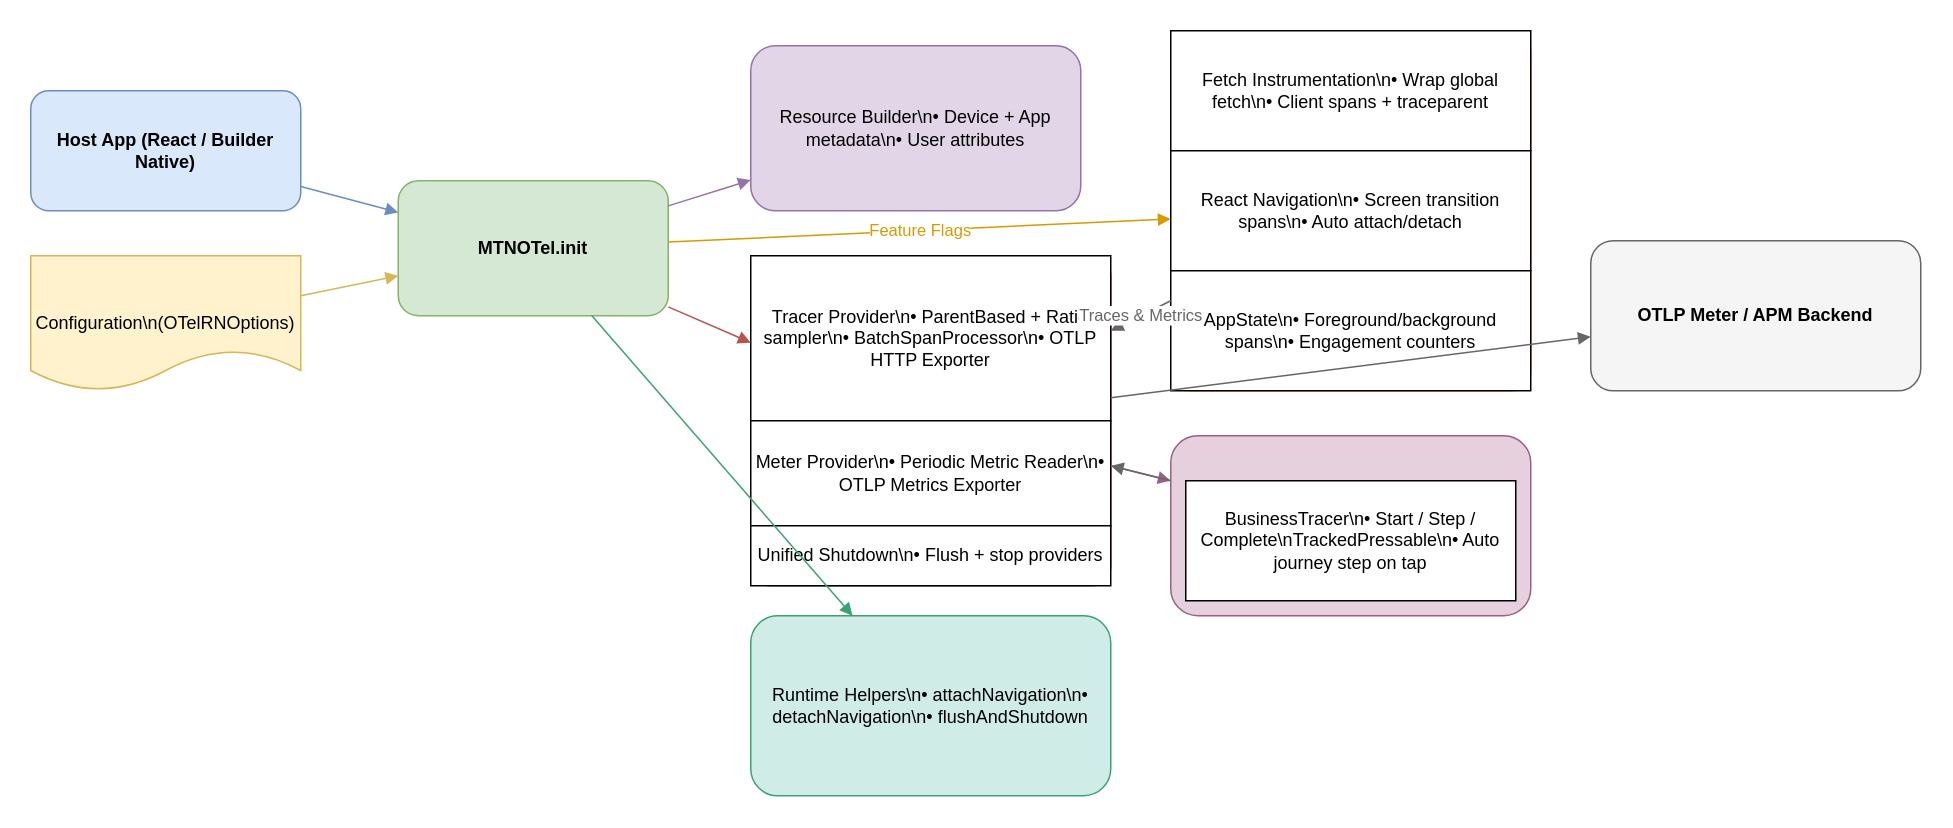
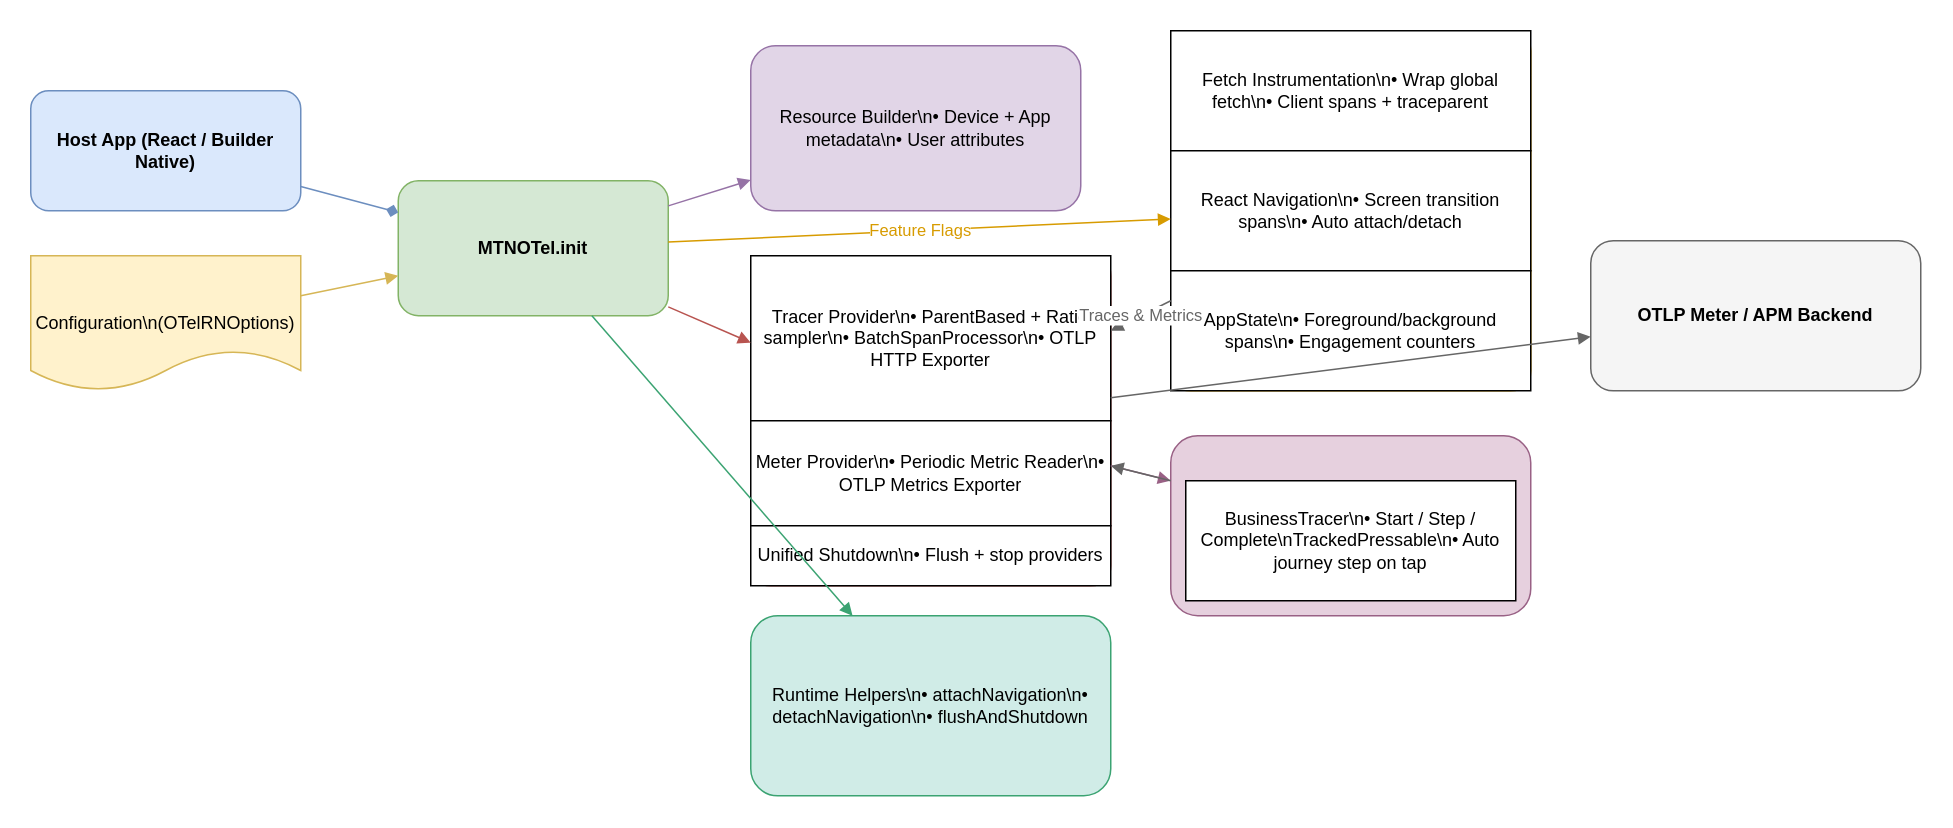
edge "Host App (React / Builder Native)" -> "MTNOTel.init": arrowhead block -> diamond
